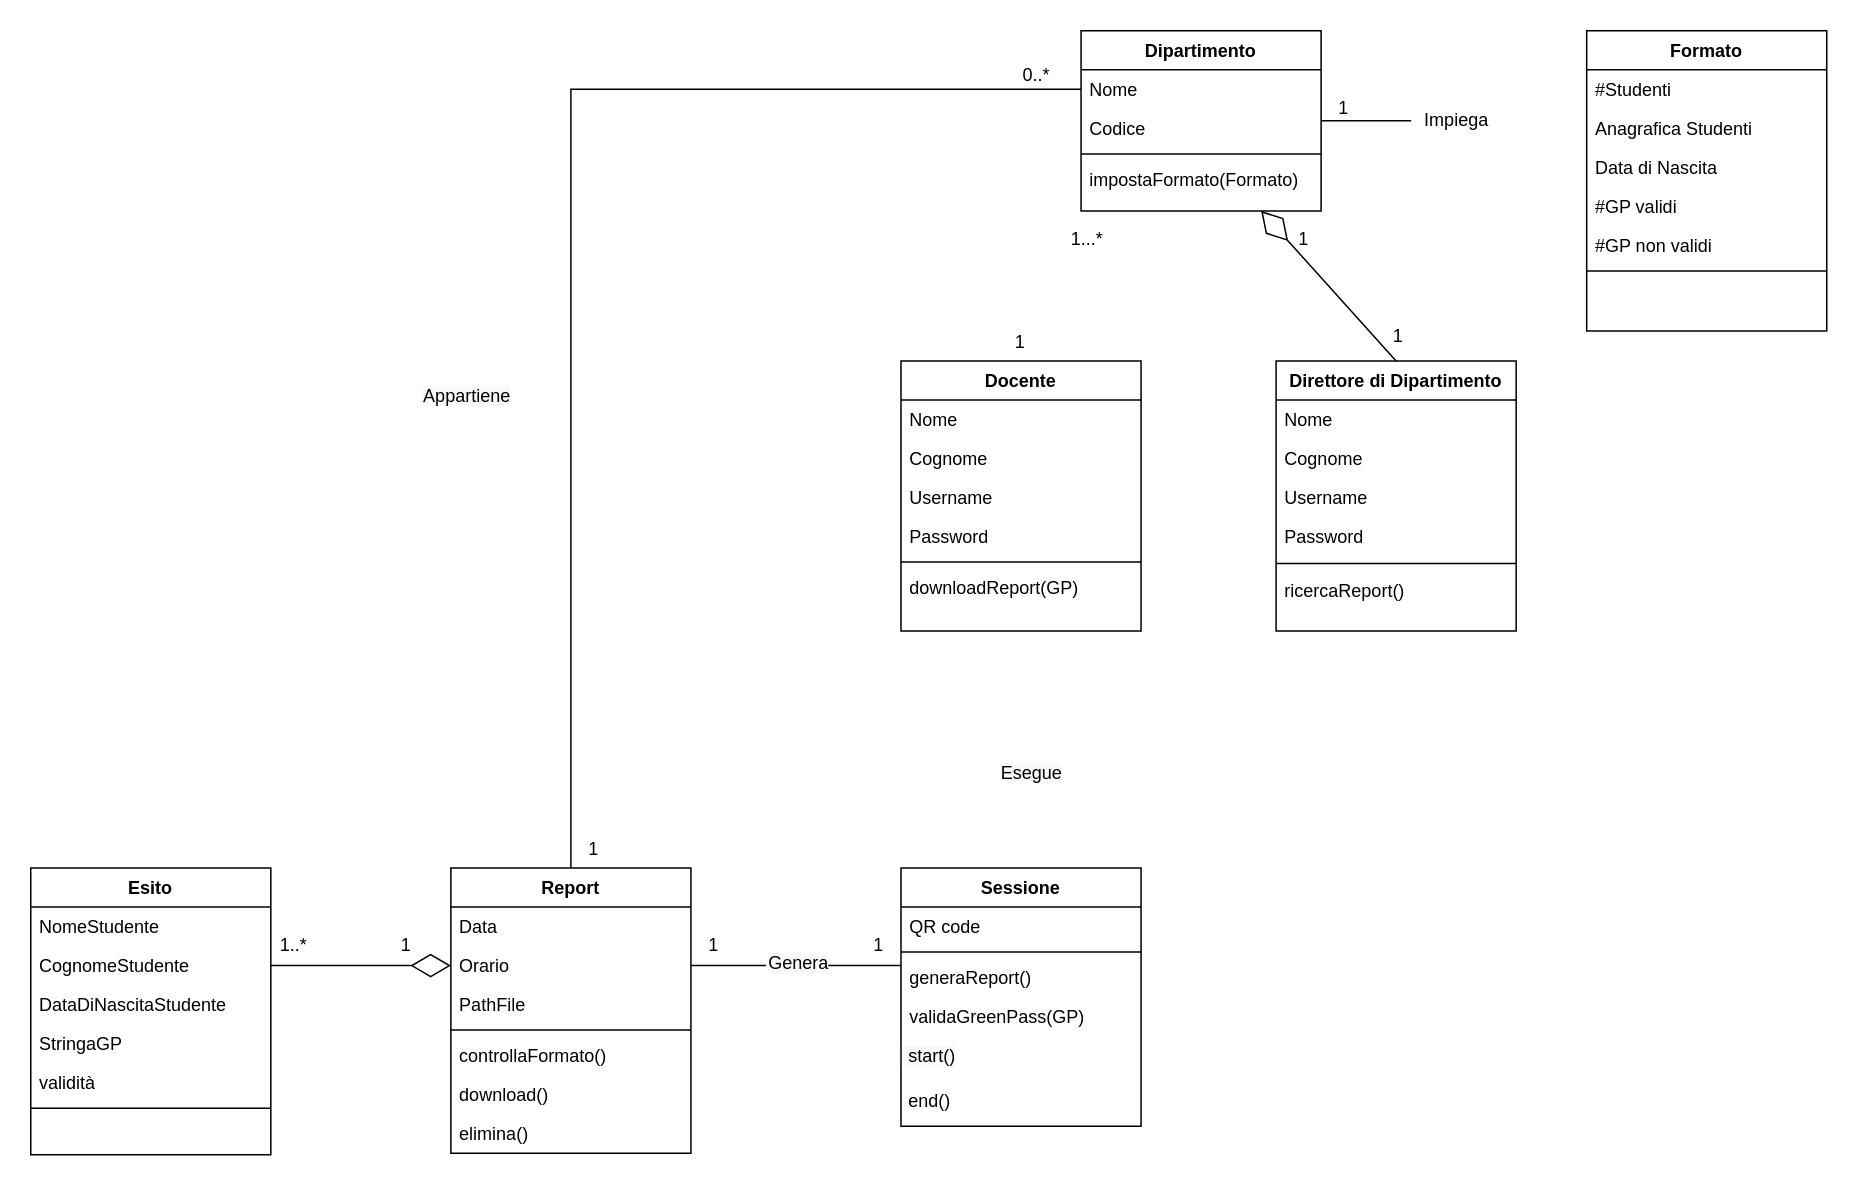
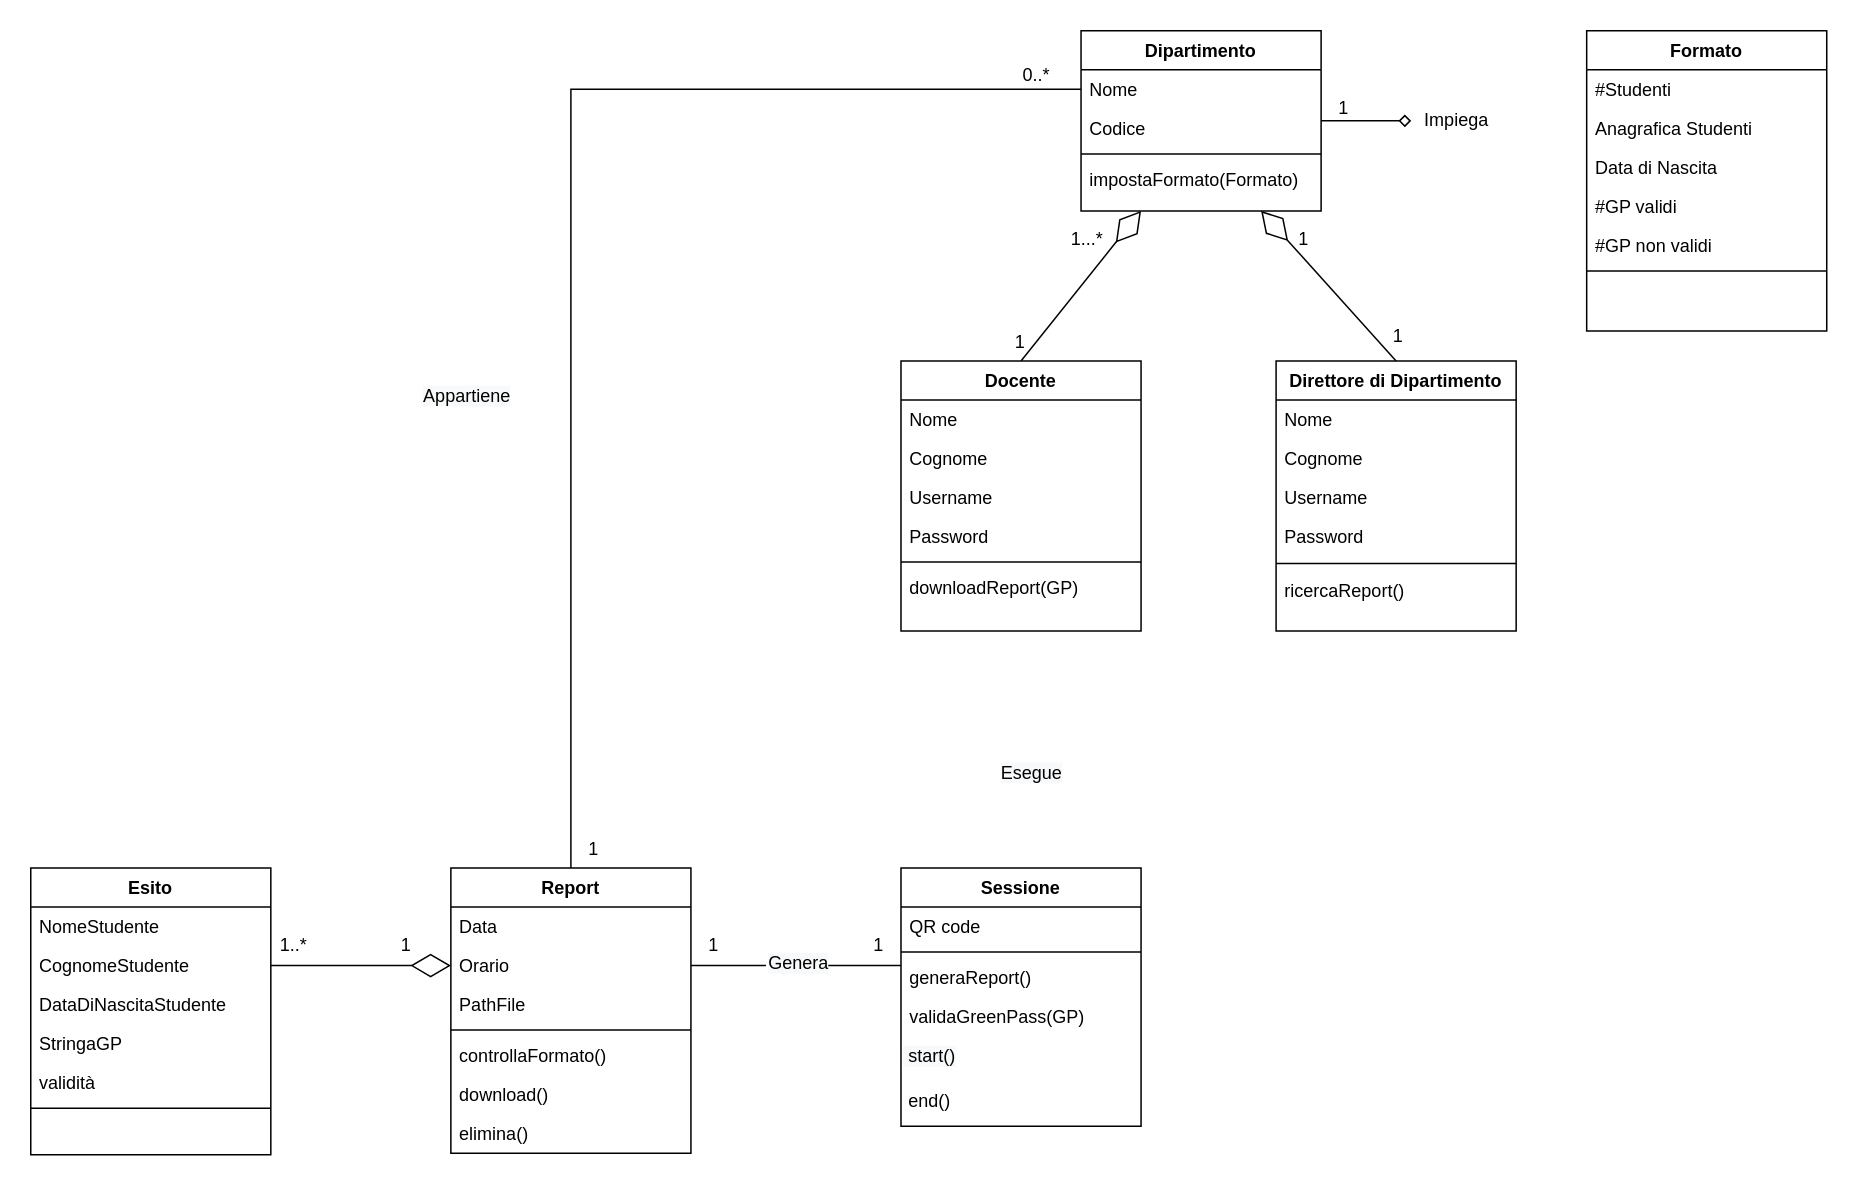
edge "Dipartimento" -- "Impiega": arrowhead none -> diamond
edge "Docente" -> "Dipartimento": added
